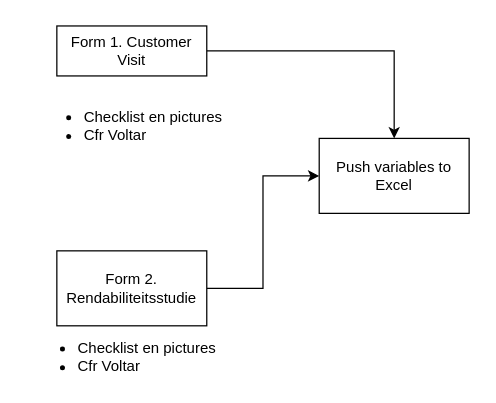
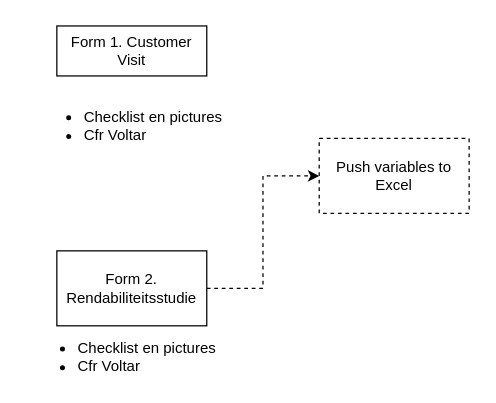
edge "Form 1. Customer Visit" -> "Push variables to Excel": removed
node "Push variables to Excel": style solid -> dashed
edge "Form 2. Rendabiliteitsstudie" -> "Push variables to Excel": style solid -> dashed
